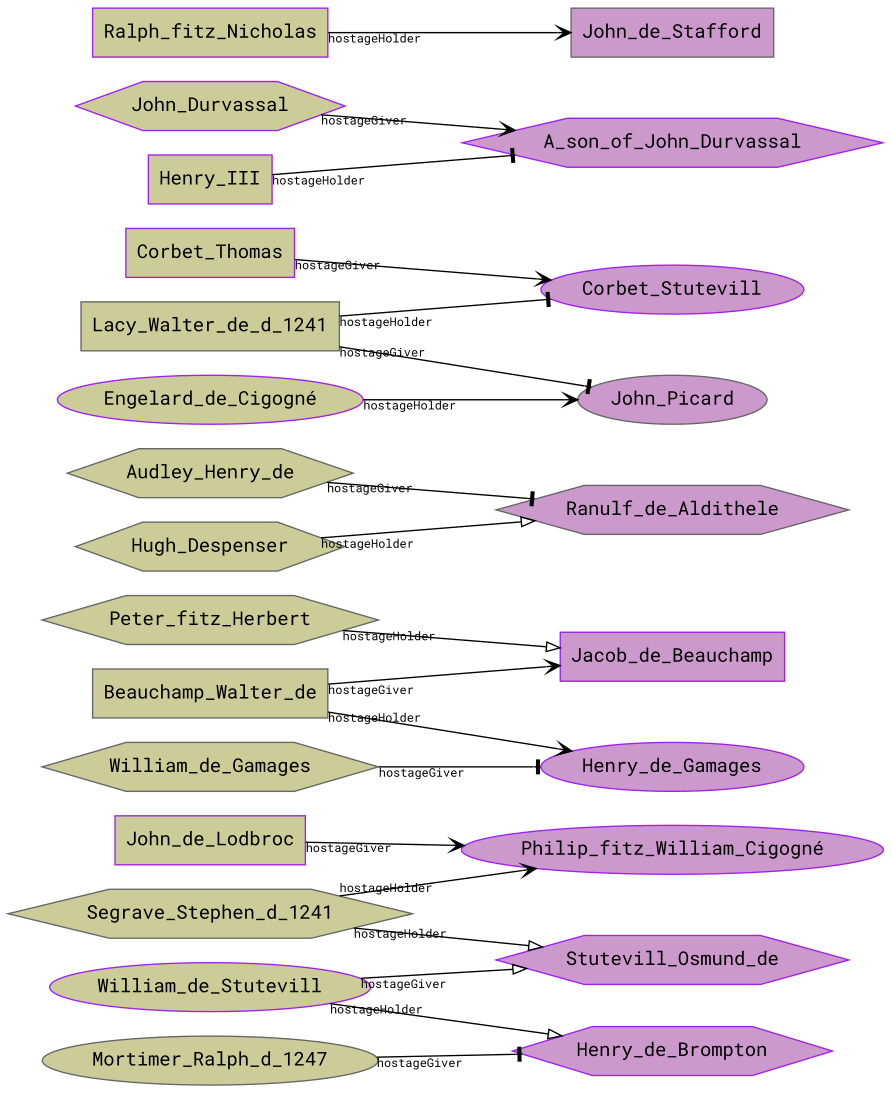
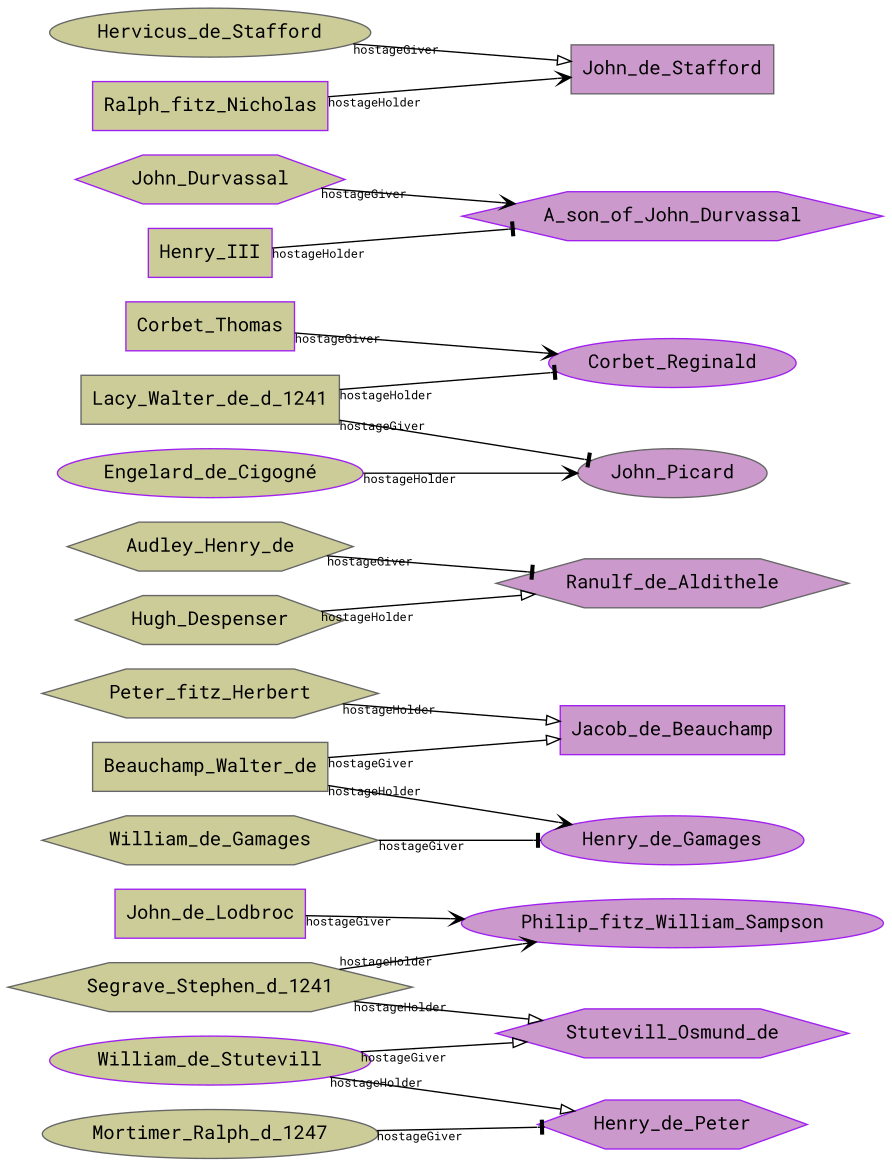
node "Hervicus_de_Stafford": added
node "Corbet_Stutevill": label "Corbet_Stutevill" -> "Corbet_Reginald"
edge "Beauchamp_Walter_de" -> "Jacob_de_Beauchamp": arrowhead vee -> onormal
node "Philip_fitz_William_Cigogné": label "Philip_fitz_William_Cigogné" -> "Philip_fitz_William_Sampson"
node "Henry_de_Brompton": label "Henry_de_Brompton" -> "Henry_de_Peter"
